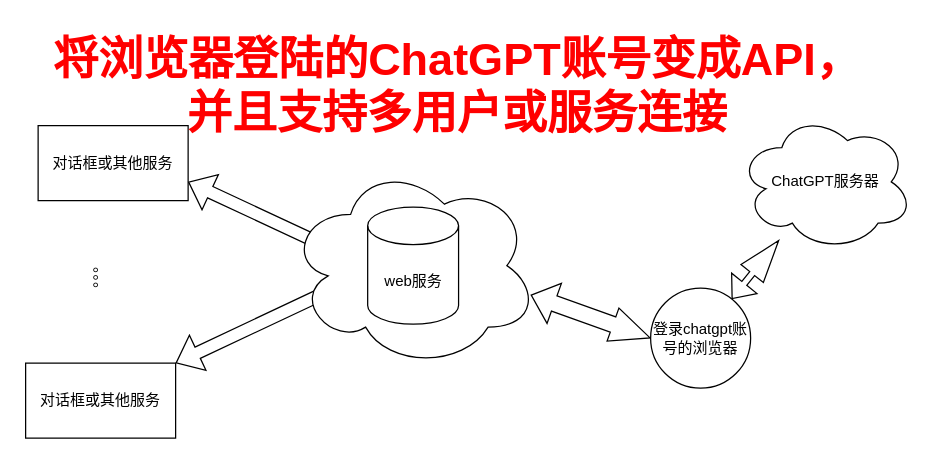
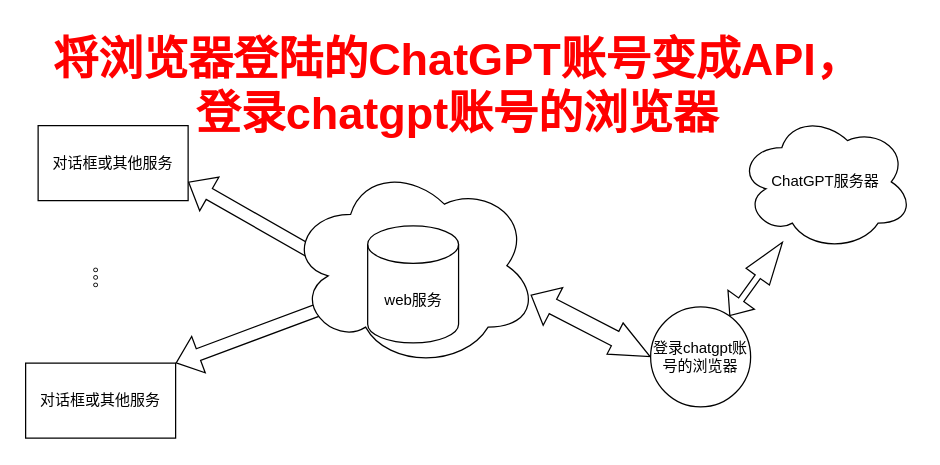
node "将浏览器登陆的ChatGPT账号变成API， 并且支持多用户或服务连接": label "将浏览器登陆的ChatGPT账号变成API， 并且支持多用户或服务连接" -> "将浏览器登陆的ChatGPT账号变成API， 登录chatgpt账号的浏览器"
node "web服务": moved (413, 266) -> (413, 284)
node "登录chatgpt账号的浏览器": moved (701, 338) -> (701, 357)
